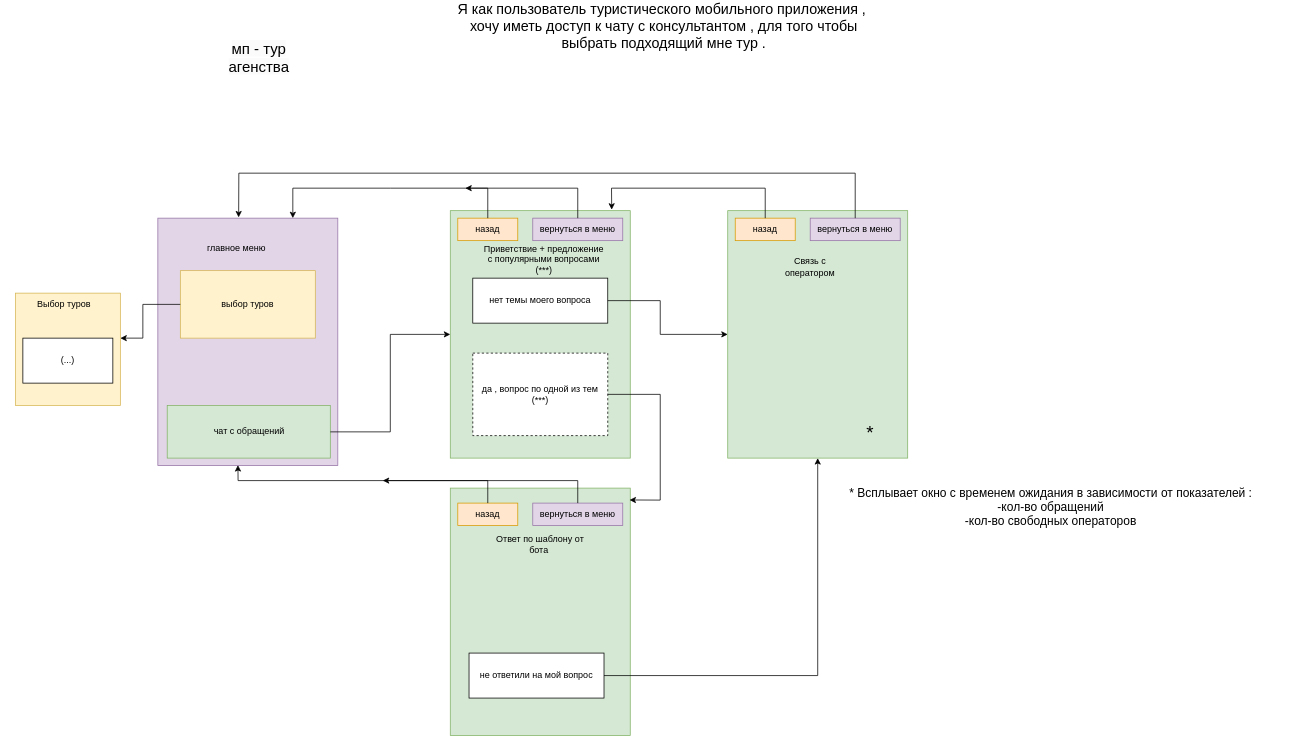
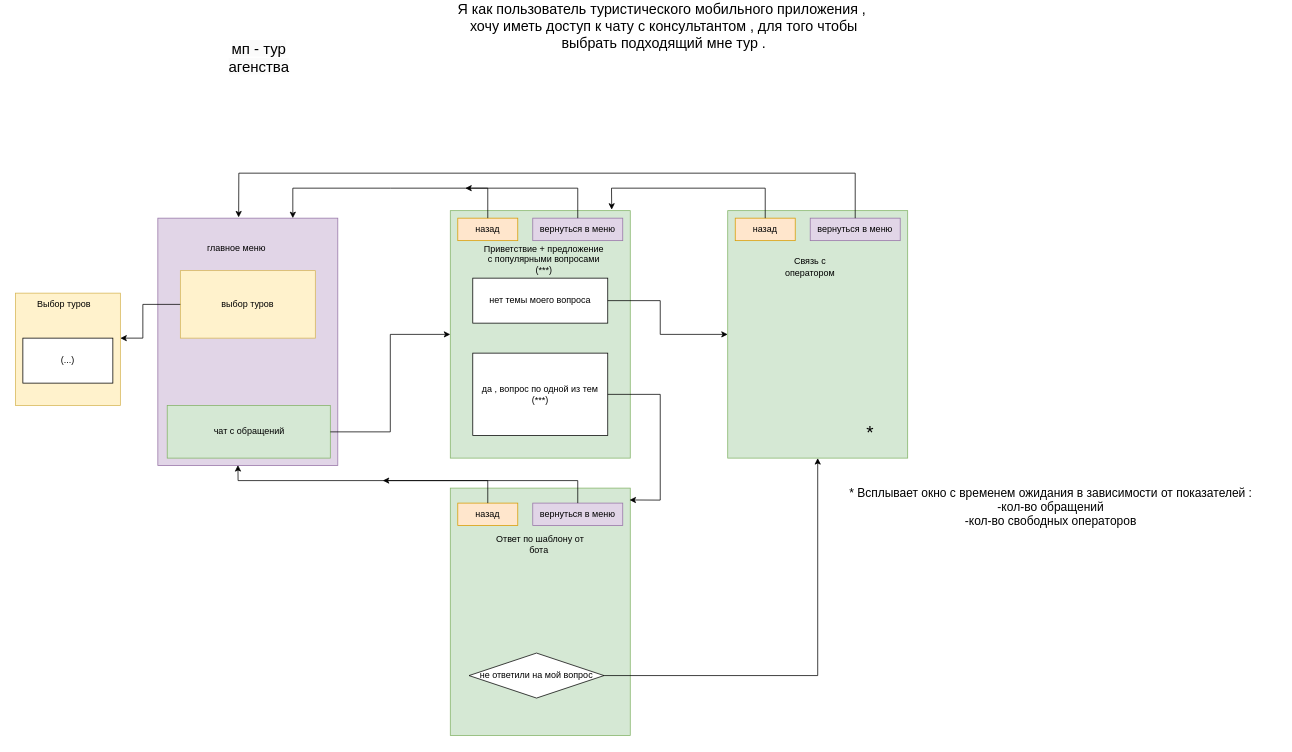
node "да , вопрос по одной из тем (***)": style dashed -> solid
node "не ответили на мой вопрос": shape rectangle -> diamond
